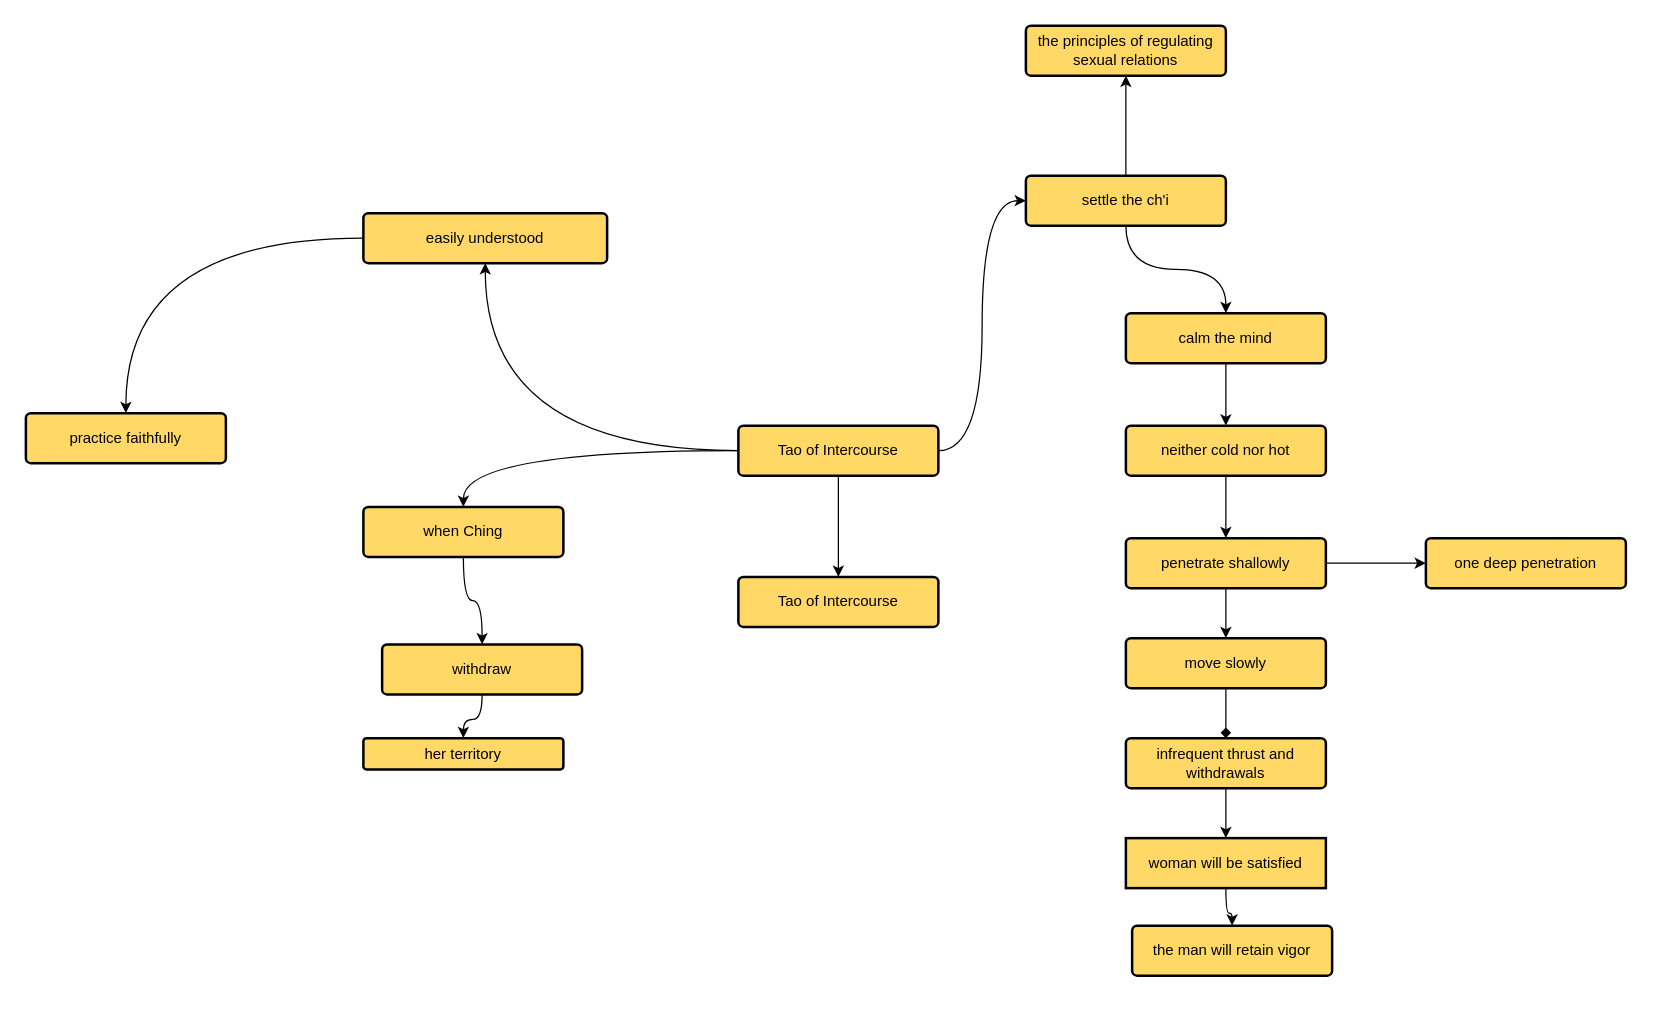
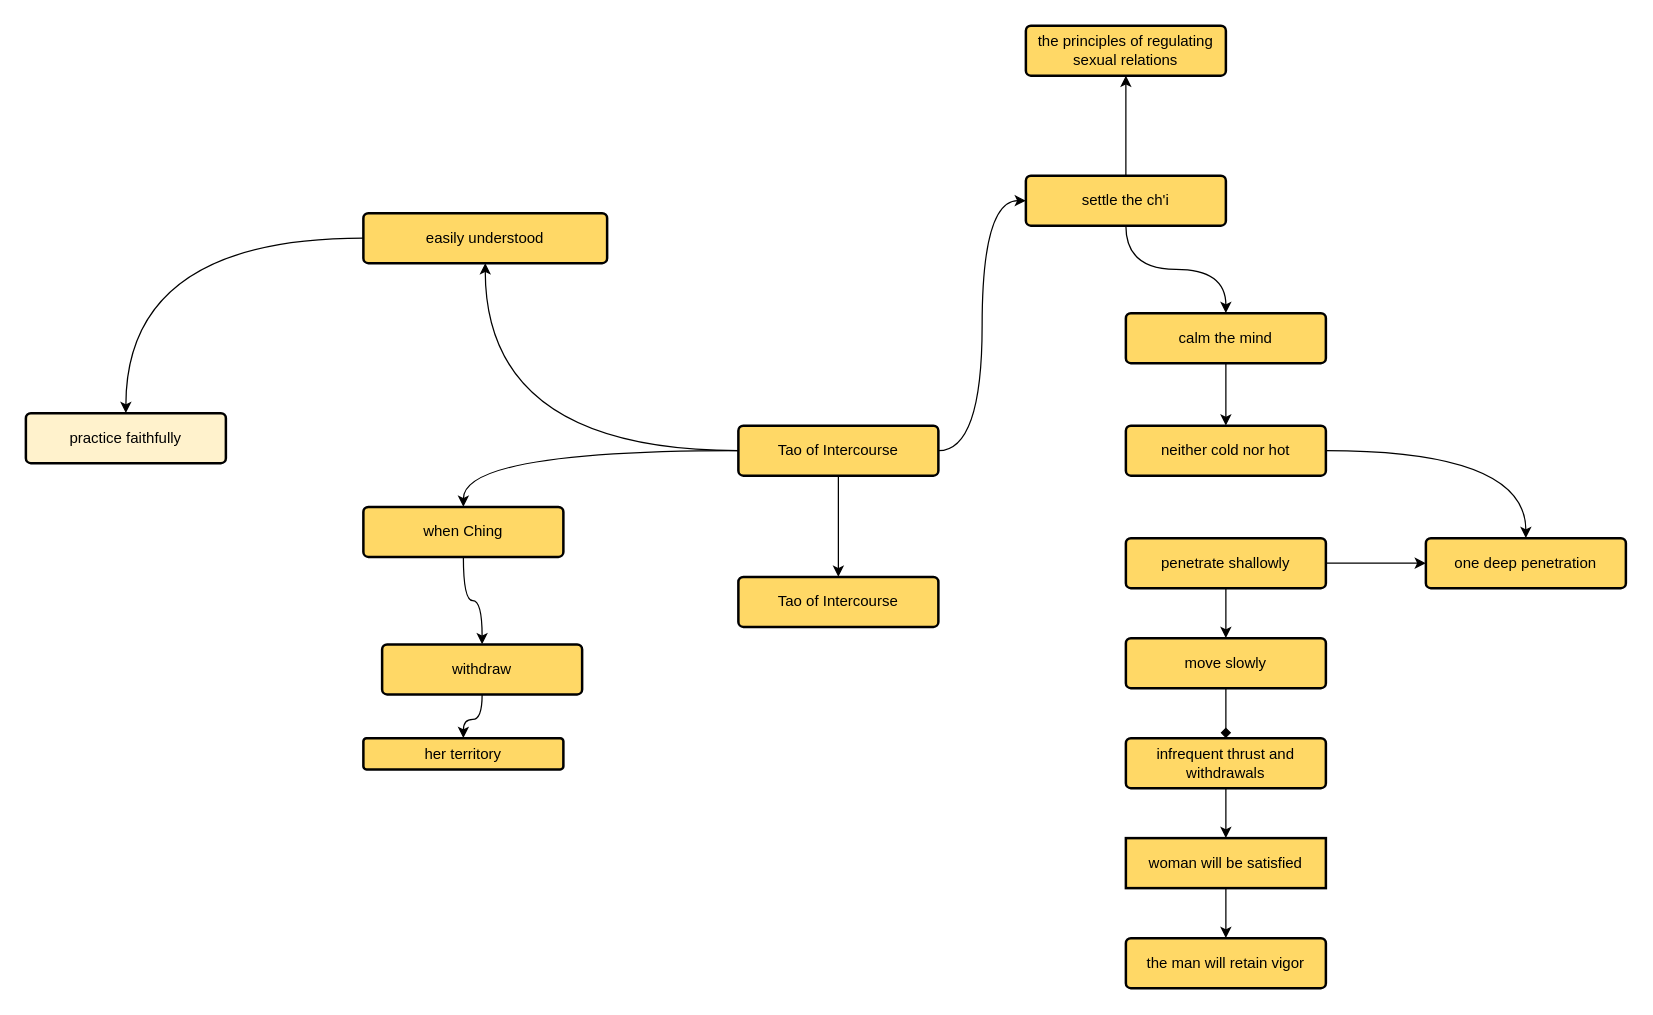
node "practice faithfully": fillcolor #ffd866 -> #fff2cc
edge "neither cold nor hot" -> "penetrate shallowly": now "neither cold nor hot" -> "one deep penetration"
node "the man will retain vigor": moved (1232, 951) -> (1226, 963)
